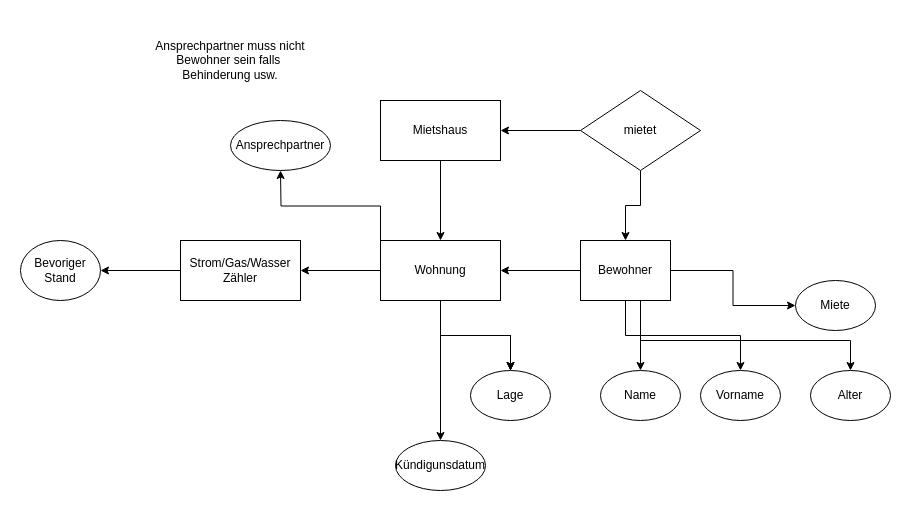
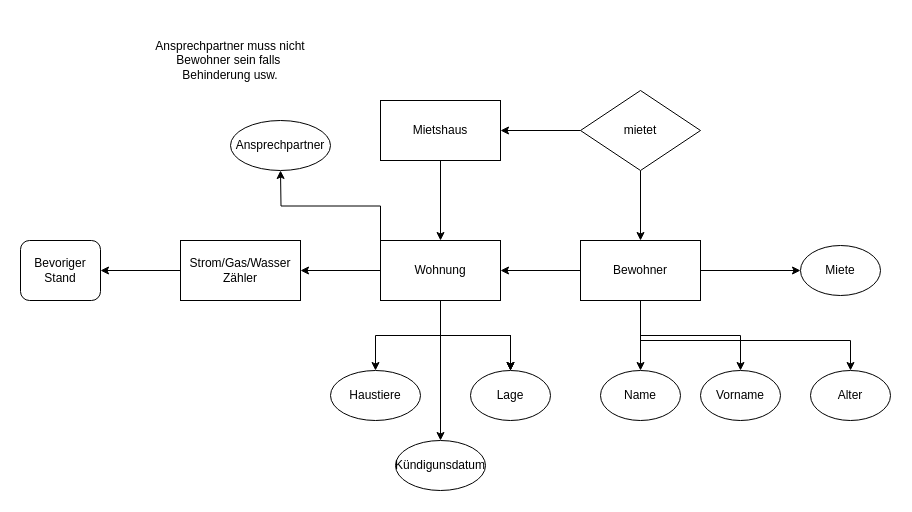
node "Bevoriger Stand": shape ellipse -> rounded rectangle
node "Bewohner": size 90x60 -> 120x60
node "Miete": moved (836, 306) -> (841, 271)
edge "Wohnung" -> "Haustiere": added
node "Haustiere": added
